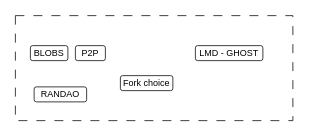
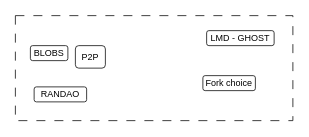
node "P2P": size 30x15 -> 30x23
node "LMD - GHOST": moved (229, 53) -> (240, 38)
node "Fork choice": moved (147, 83) -> (229, 83)
